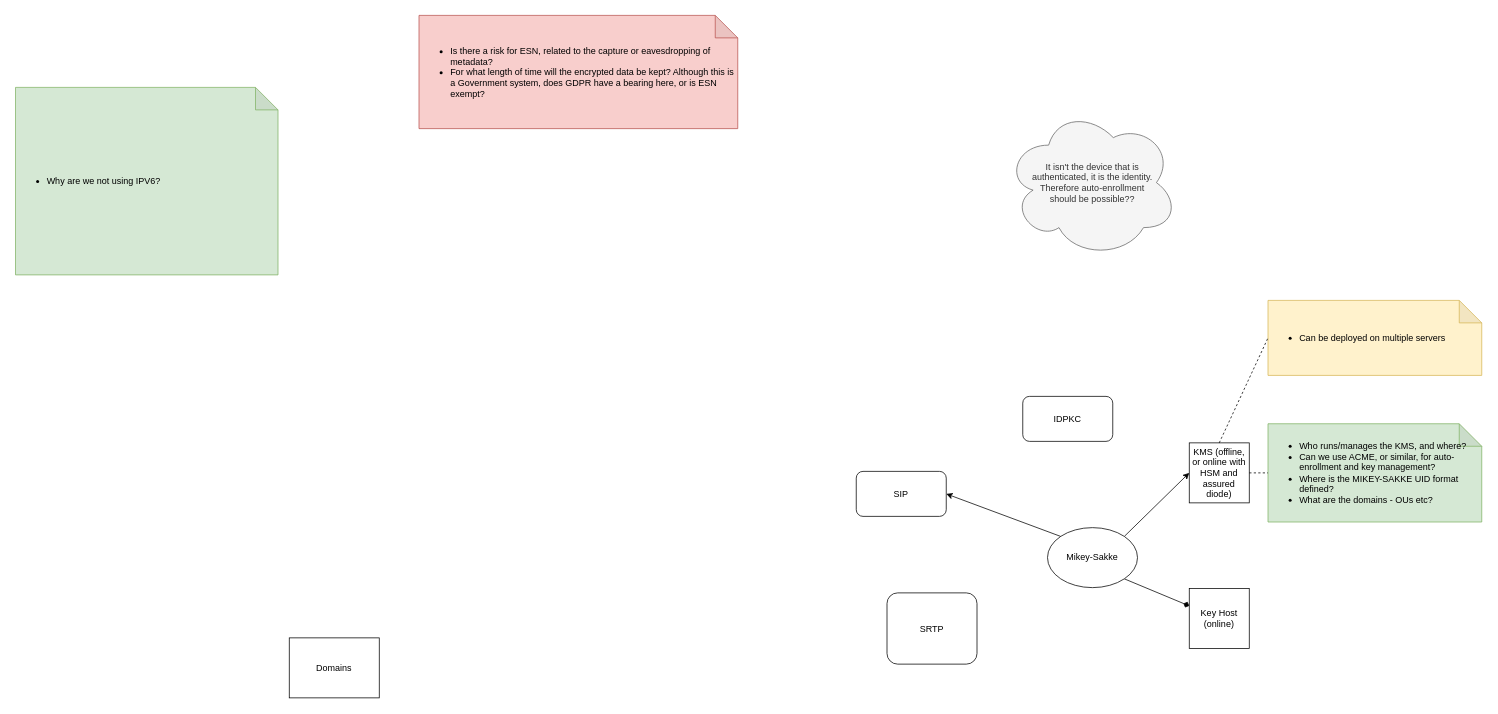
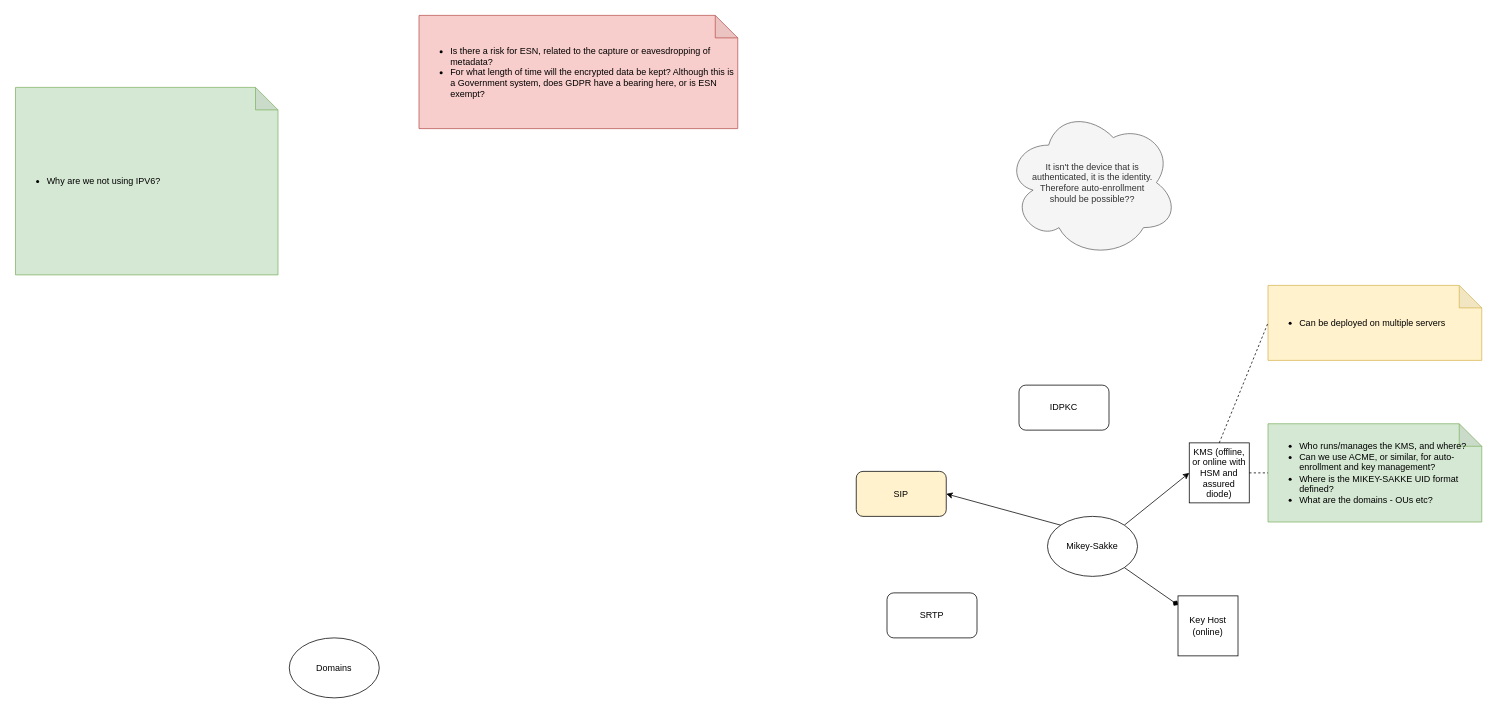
node "Can be deployed on multiple servers": moved (1375, 338) -> (1375, 323)
node "IDPKC": moved (1068, 419) -> (1064, 408)
node "SIP": fillcolor #ffffff -> #fff2cc
node "Mikey-Sakke": moved (1092, 558) -> (1092, 546)
node "Key Host (online)": moved (1219, 618) -> (1208, 626)
node "SRTP": size 90x71 -> 90x45
node "Domains": shape rectangle -> ellipse
